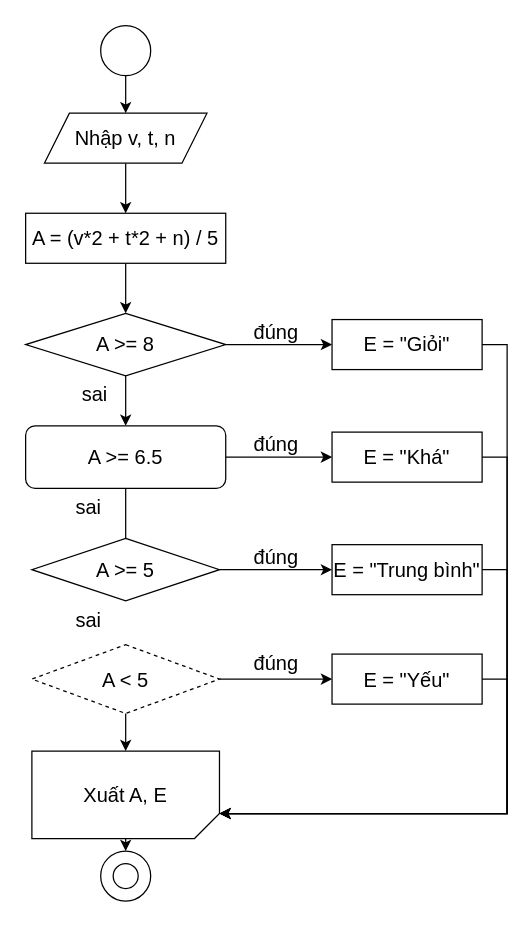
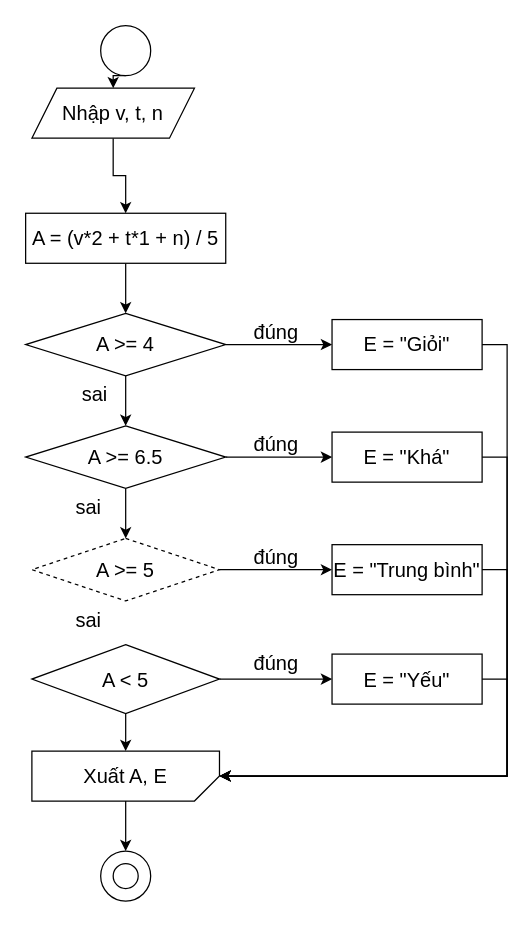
node "Nhập v, t, n": moved (126, 138) -> (113, 113)
node "A = (v*2 + t*2 + n) / 5": label "A = (v*2 + t*2 + n) / 5" -> "A = (v*2 + t*1 + n) / 5"
node "A >= 8": label "A >= 8" -> "A >= 4"
node "A >= 6.5": shape rounded rectangle -> diamond
edge "A >= 6.5" -- "A >= 5": arrowhead none -> classic
node "A >= 5": style solid -> dashed
node "A < 5": style dashed -> solid
node "Xuất A, E": size 188x88 -> 188x50
